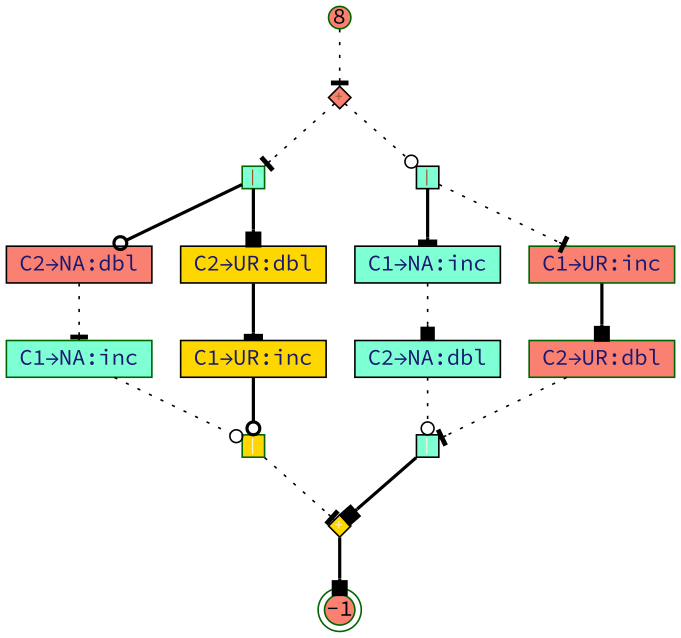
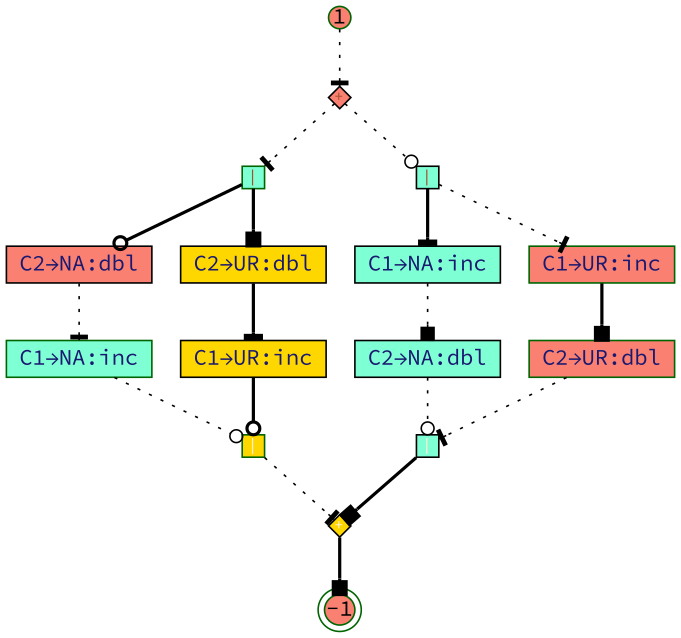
node "8": label "8" -> "1"
